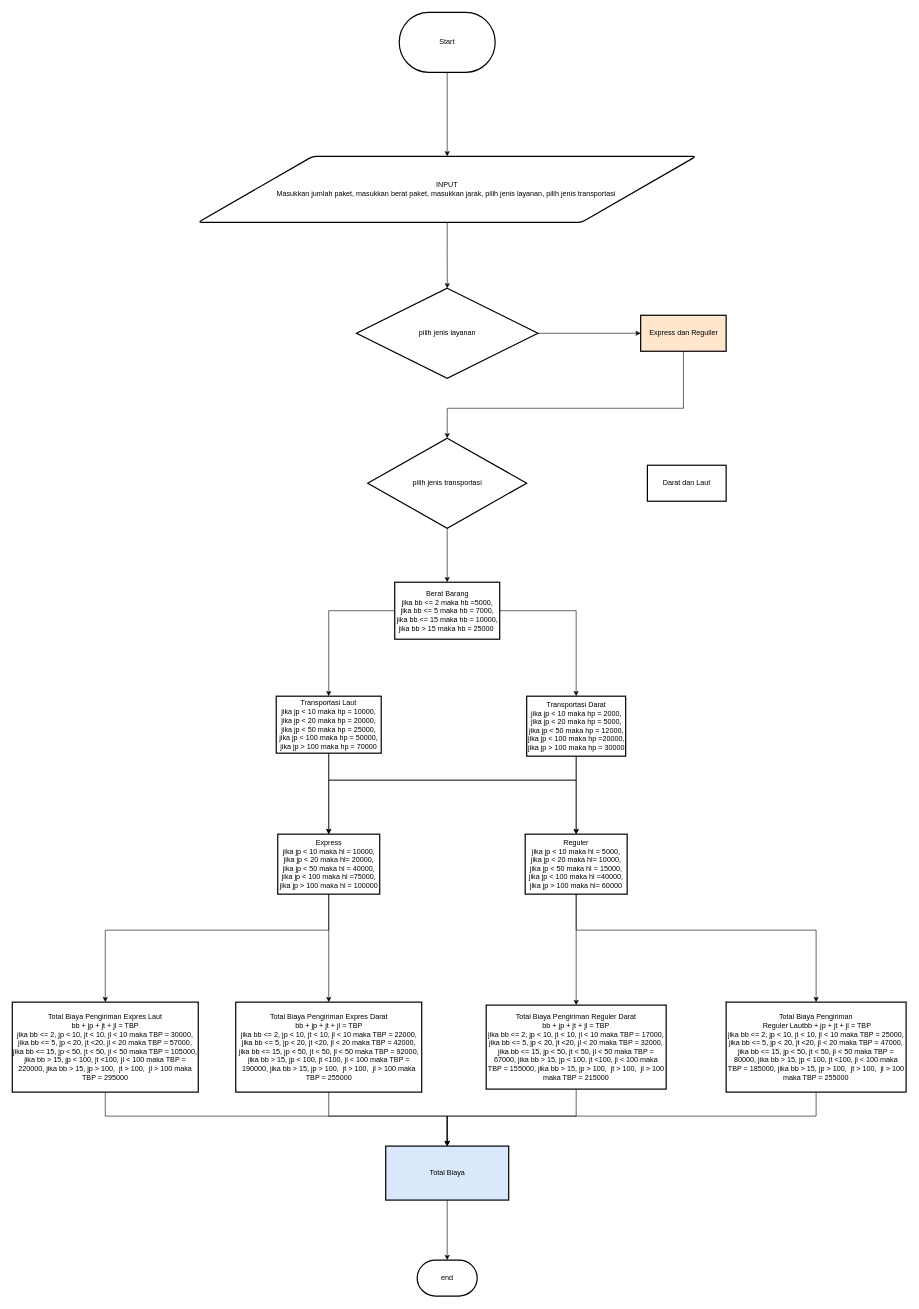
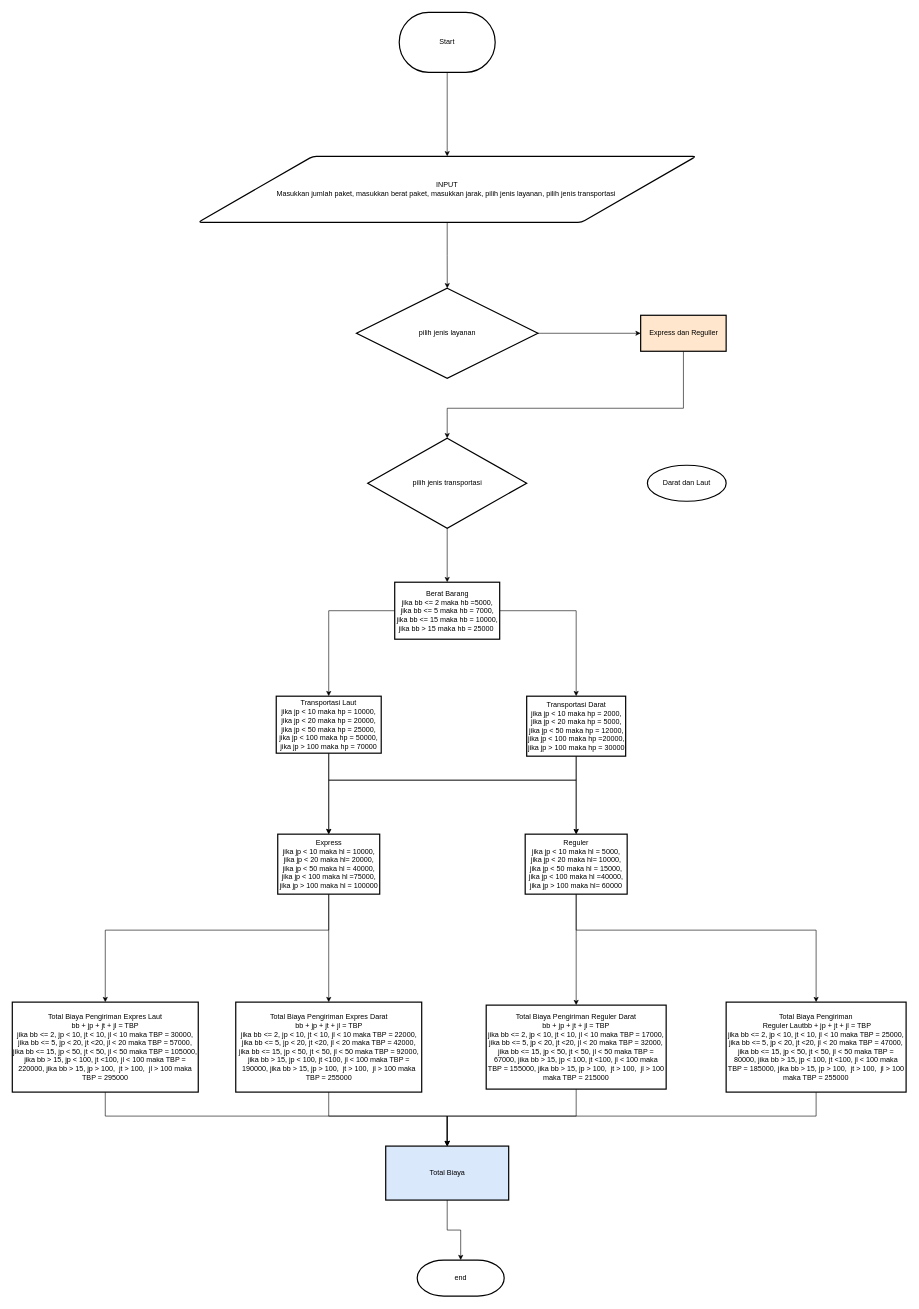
node "Darat dan Laut": shape rectangle -> ellipse
node "end": size 60x36 -> 87x36
